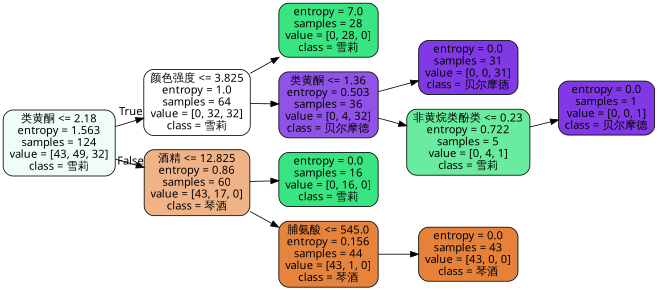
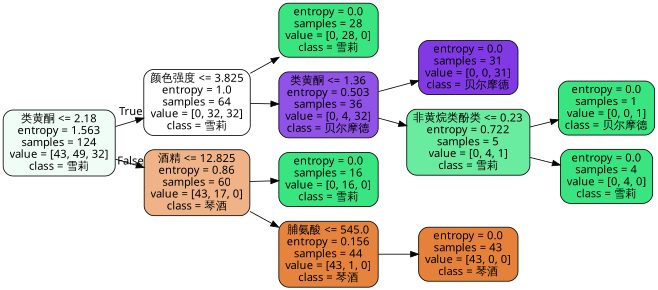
node "entropy = 7.0 samples = 28 value = [0, 28, 0] class = 雪莉": label "entropy = 7.0 samples = 28 value = [0, 28, 0] class = 雪莉" -> "entropy = 0.0 samples = 28 value = [0, 28, 0] class = 雪莉"
node "entropy = 0.0 samples = 1 value = [0, 0, 1] class = 贝尔摩德": fillcolor #8139e5 -> #39e581
node "entropy = 0.0 samples = 4 value = [0, 4, 0] class = 雪莉": added
